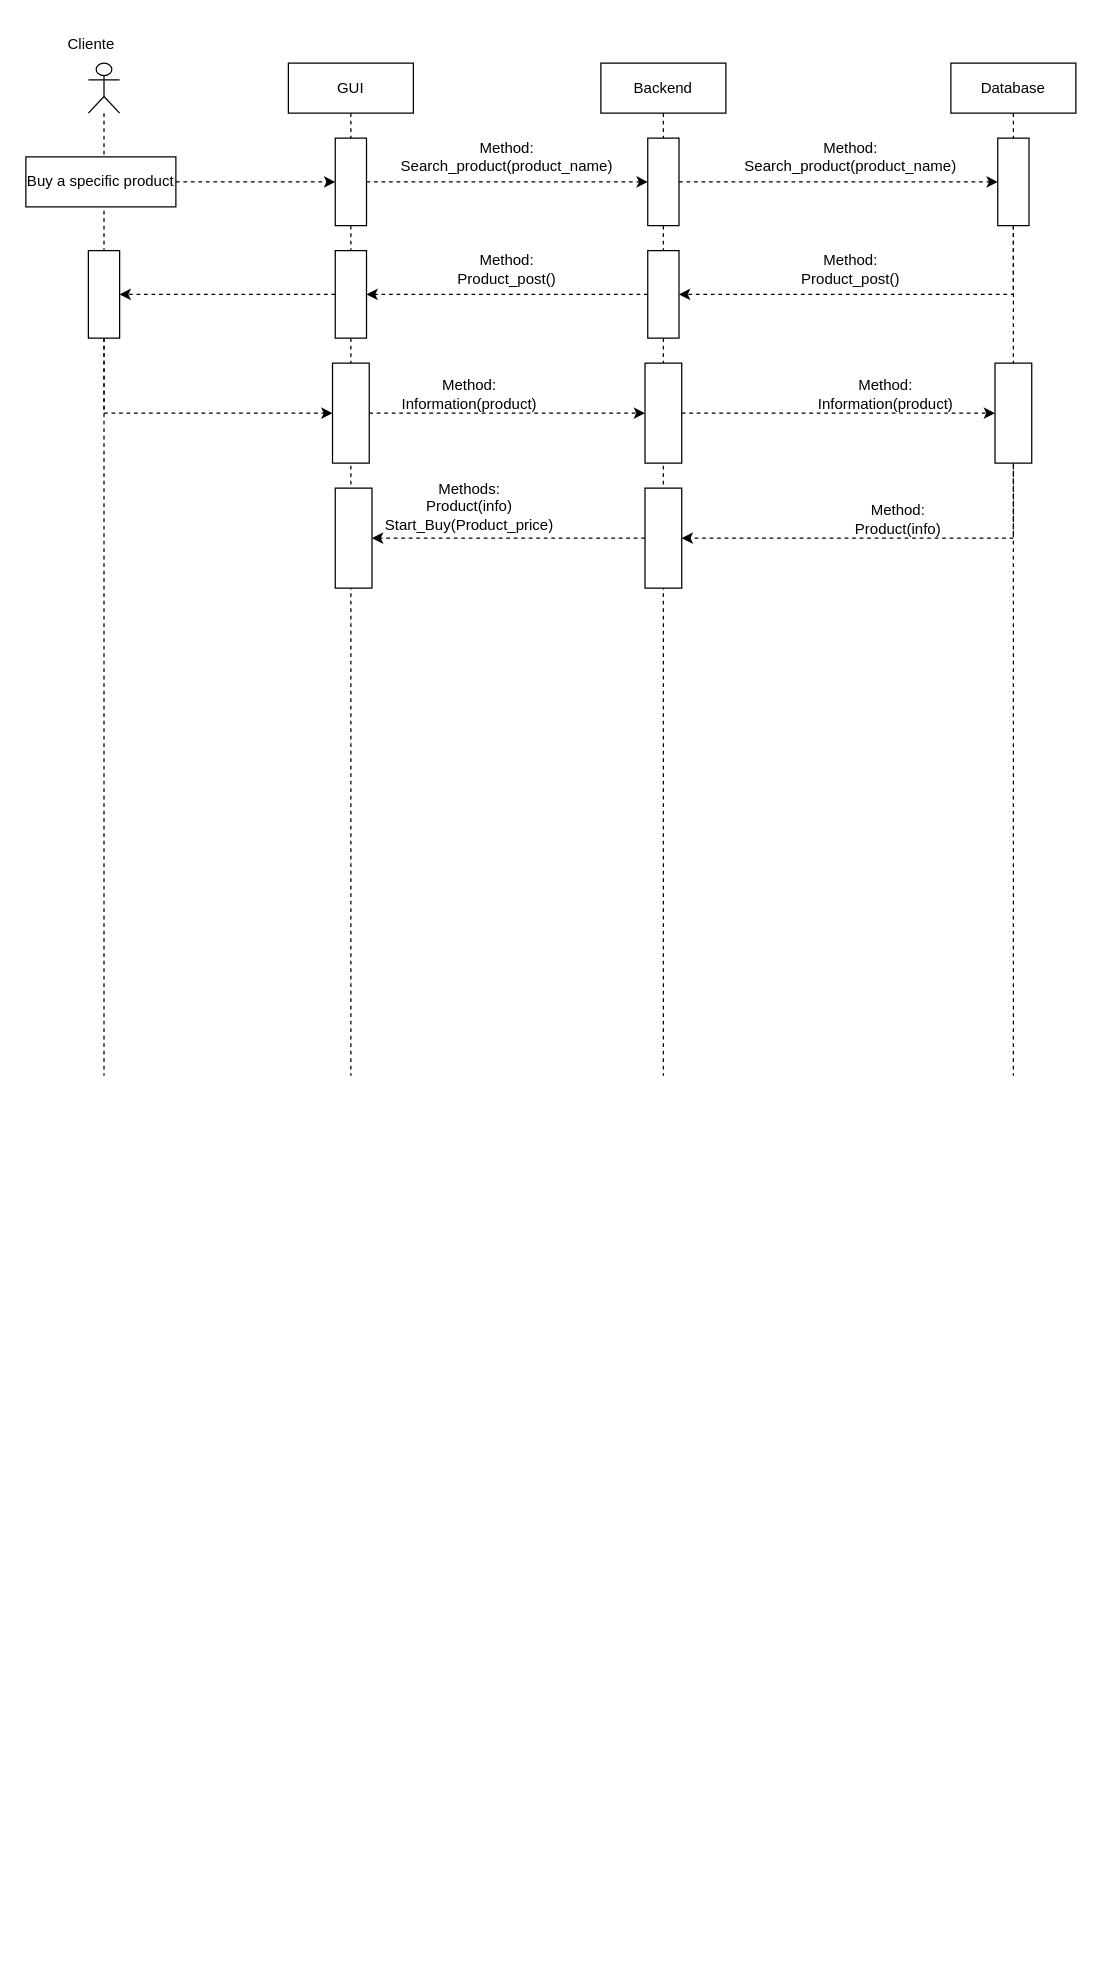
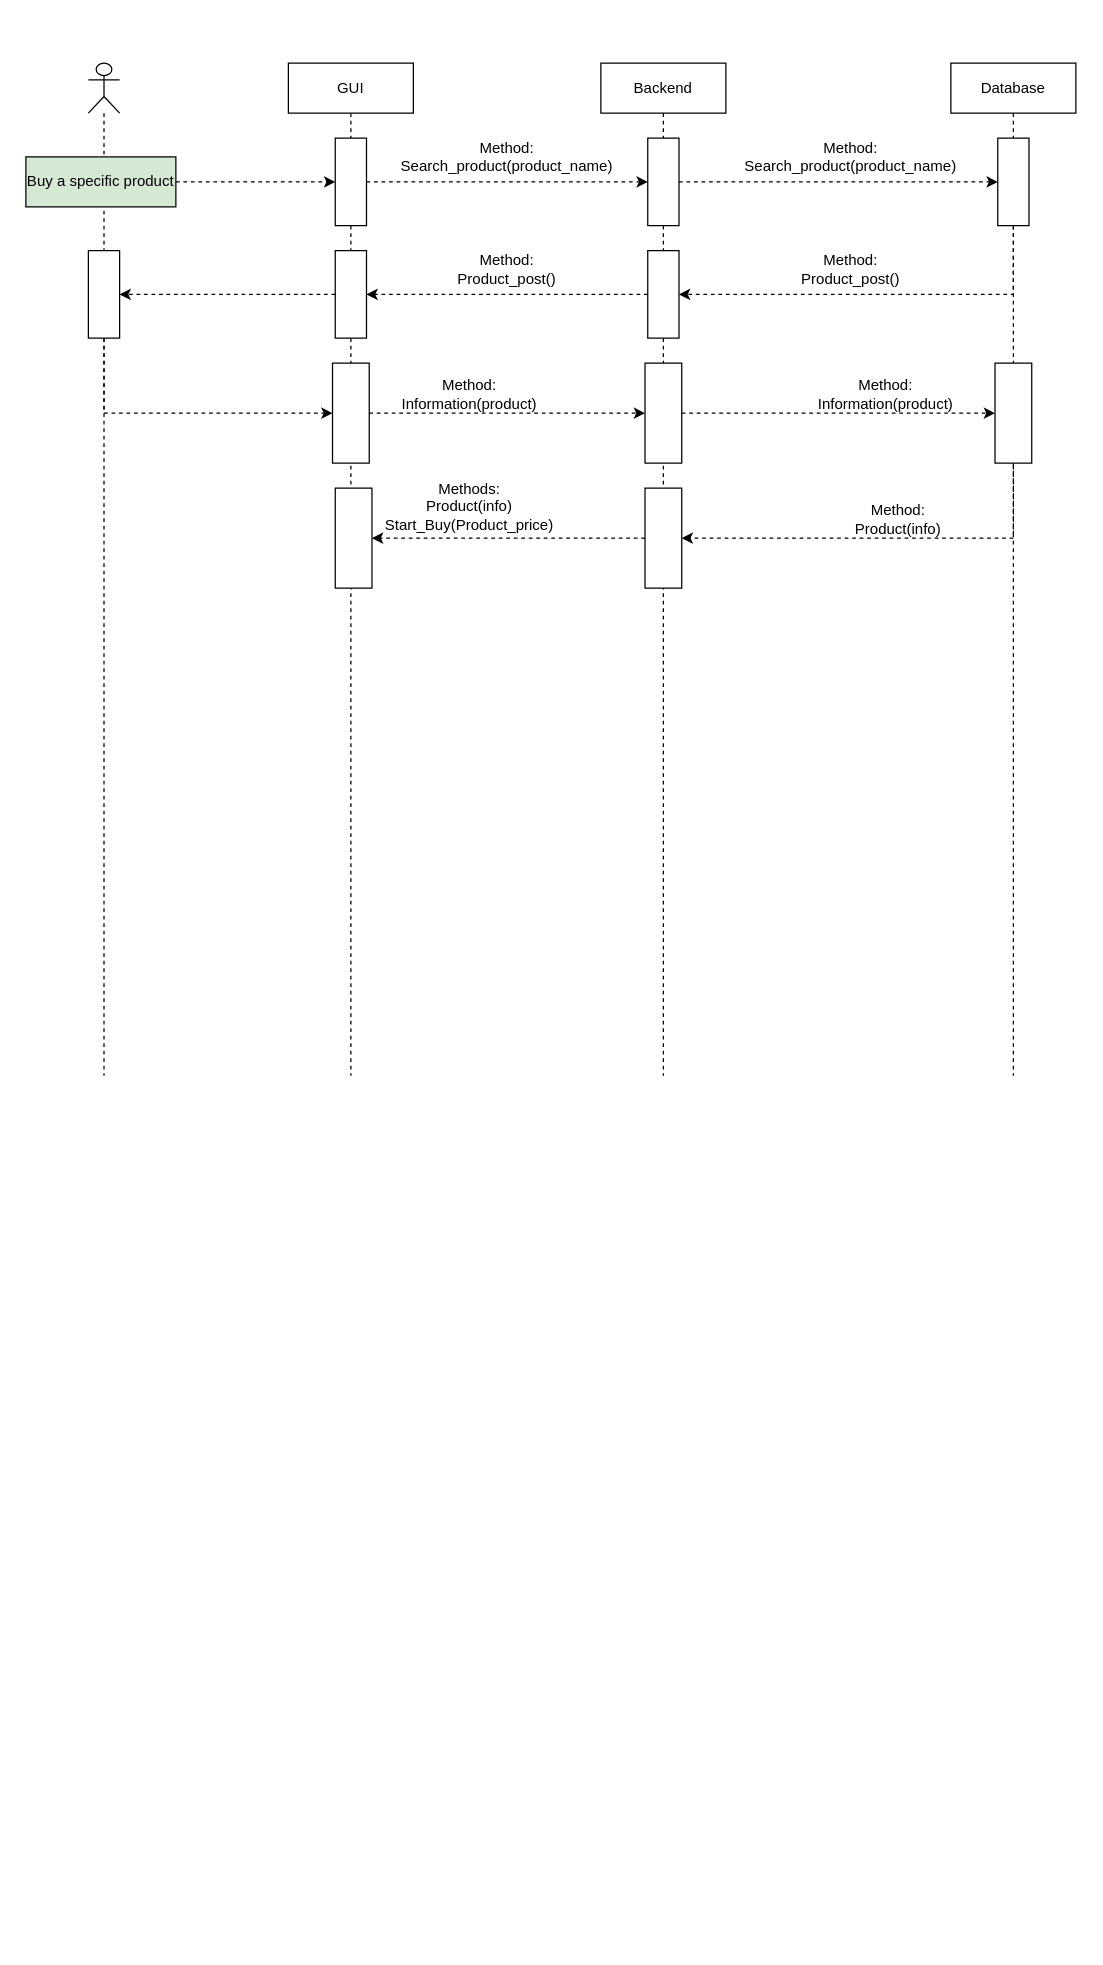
node "Cliente": removed
node "Buy a specific product": fillcolor #ffffff -> #d5e8d4
